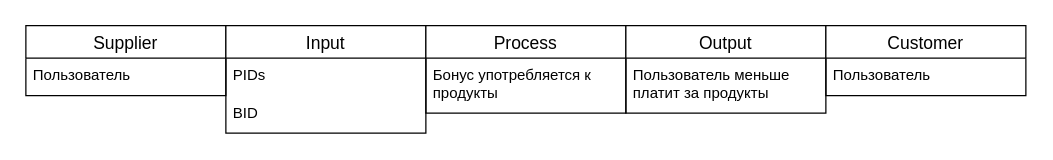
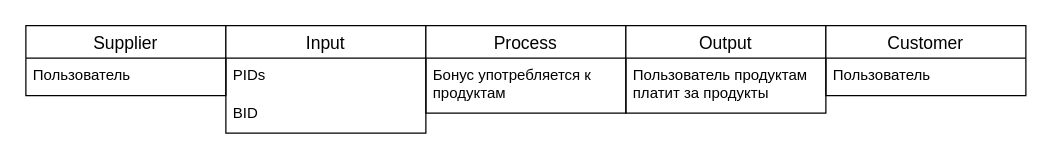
node "Бонус употребляется к продукты": label "Бонус употребляется к продукты" -> "Бонус употребляется к продуктам"
node "Пользователь меньше платит за продукты": label "Пользователь меньше платит за продукты" -> "Пользователь продуктам платит за продукты"
